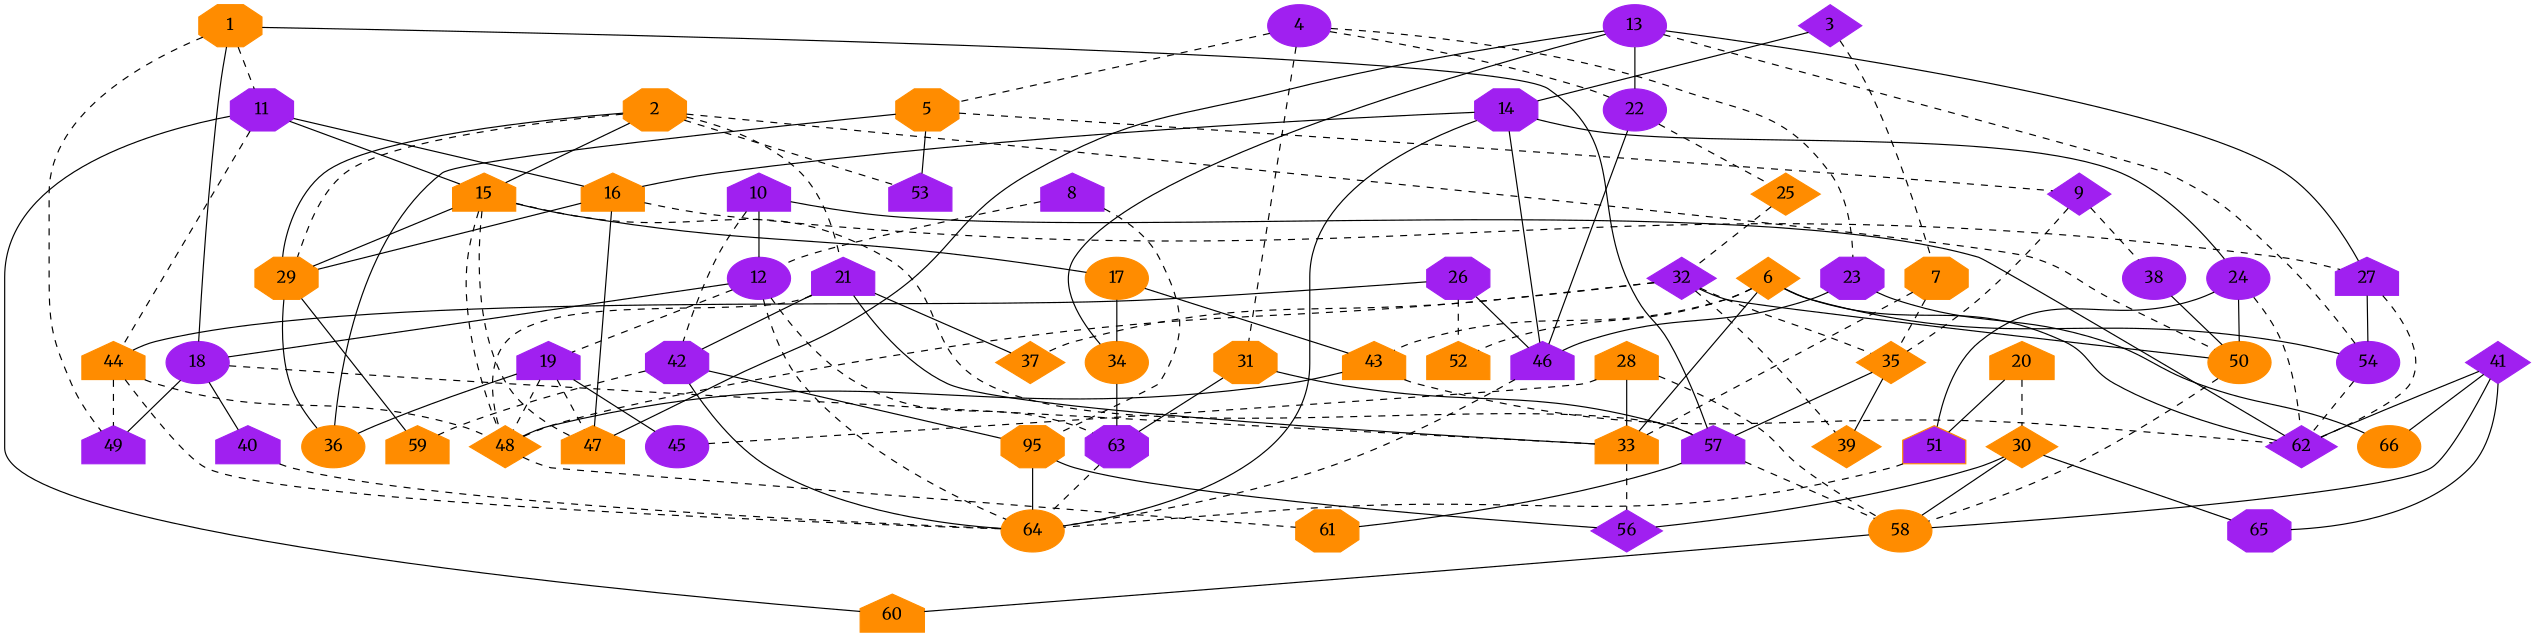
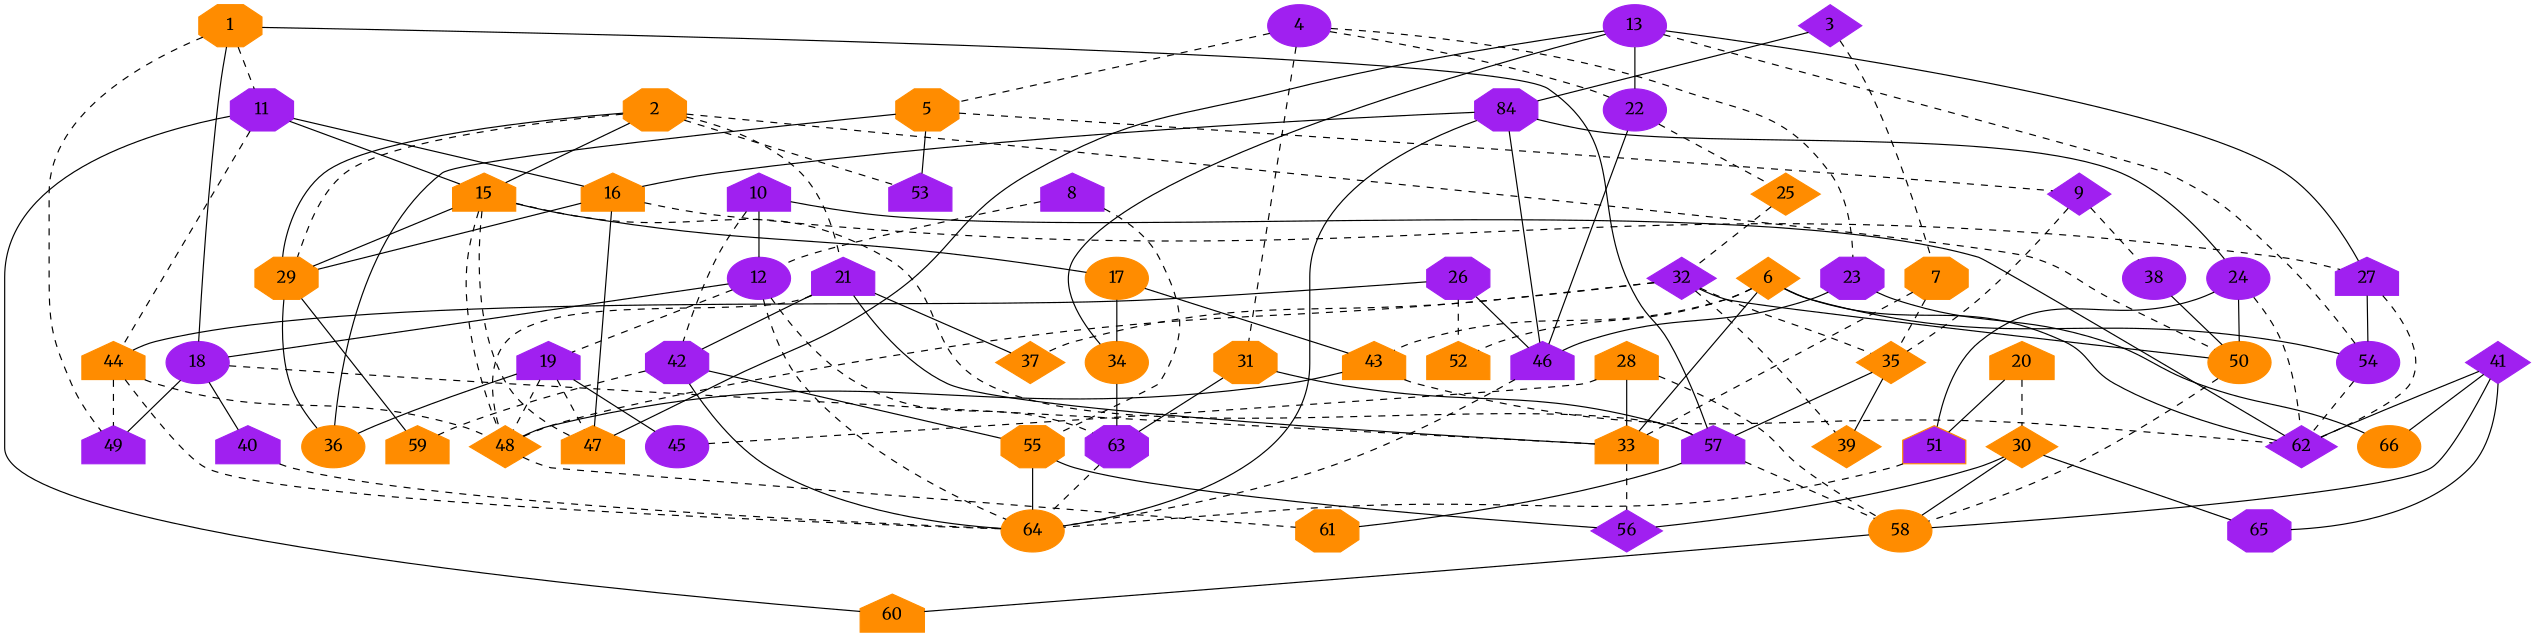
node "14": label "14" -> "84"
node "95": label "95" -> "55"
